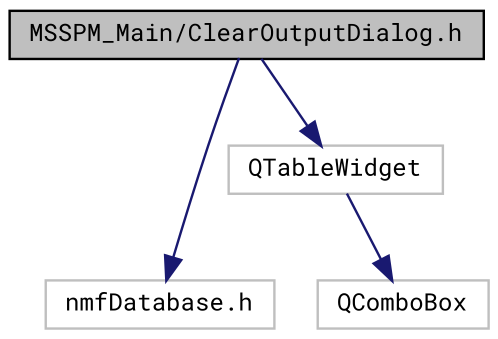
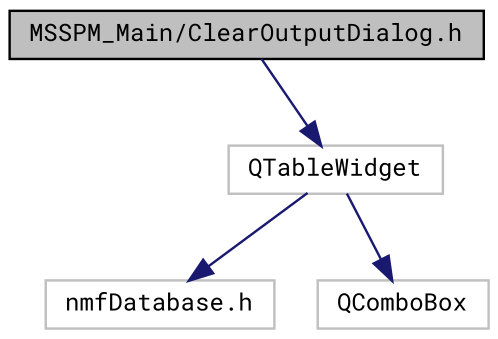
edge "MSSPM_Main/ClearOutputDialog.h" -> "nmfDatabase.h": now "QTableWidget" -> "nmfDatabase.h"
